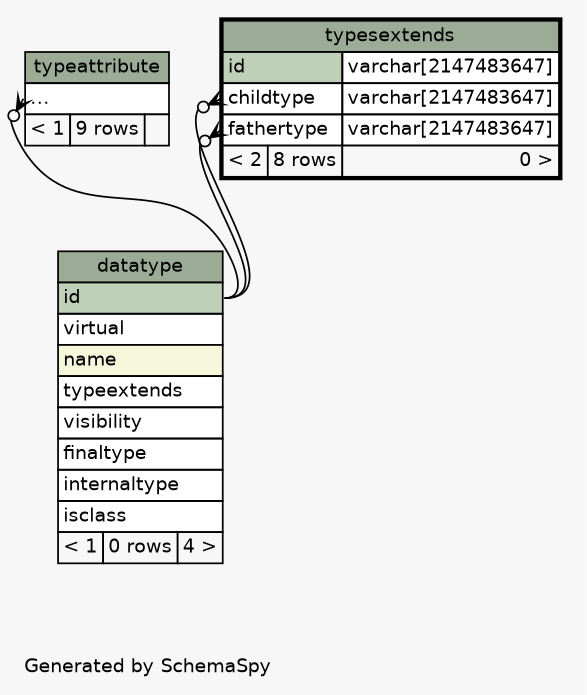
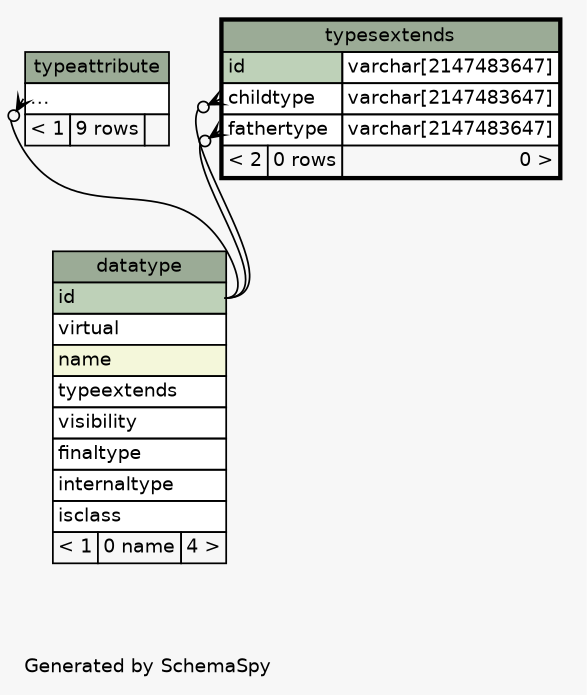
node "typesextends": text "8 rows" -> "0 rows"
node "datatype": text "0 rows" -> "0 name"
